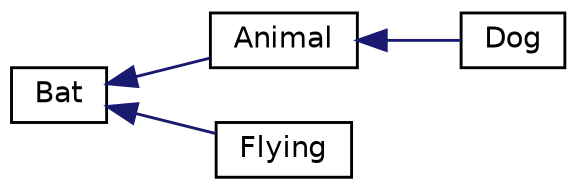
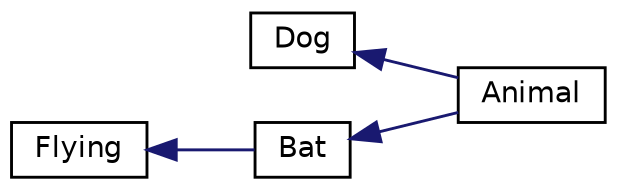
edge "Dog" -> "Animal": reversed
edge "Flying" -> "Bat": reversed
